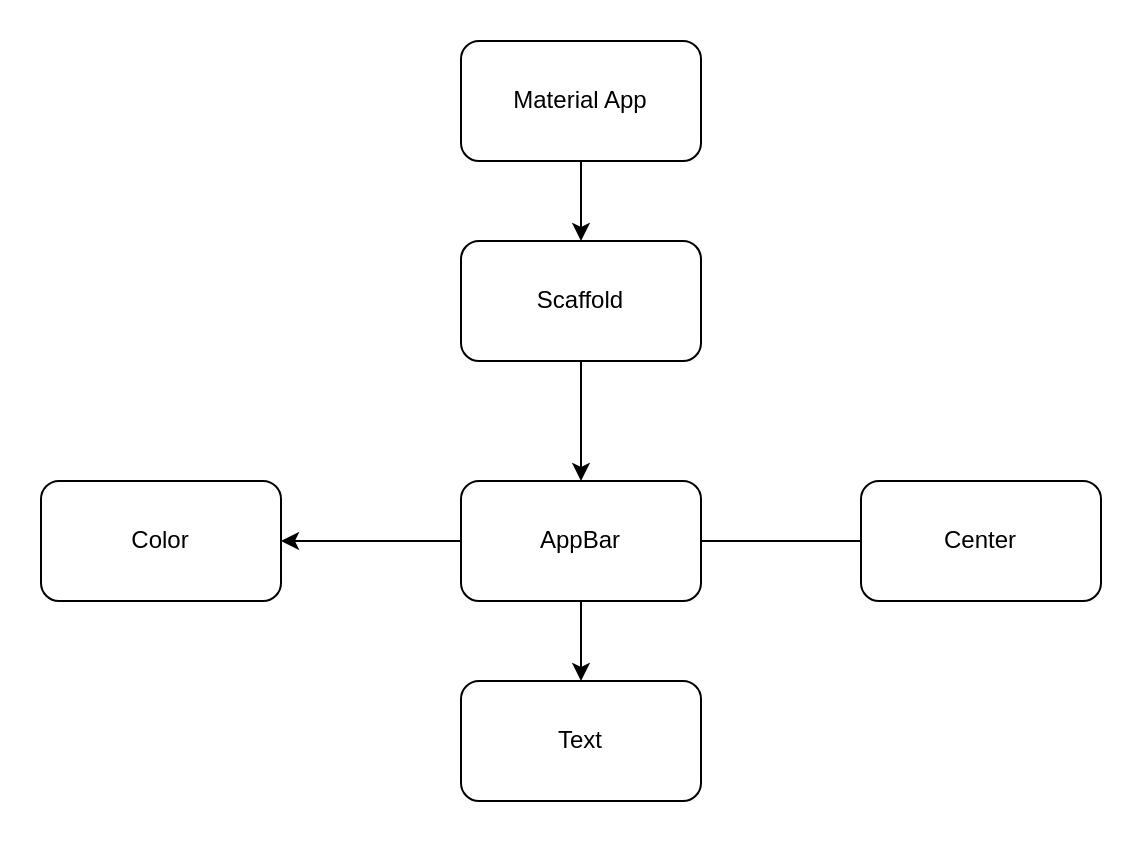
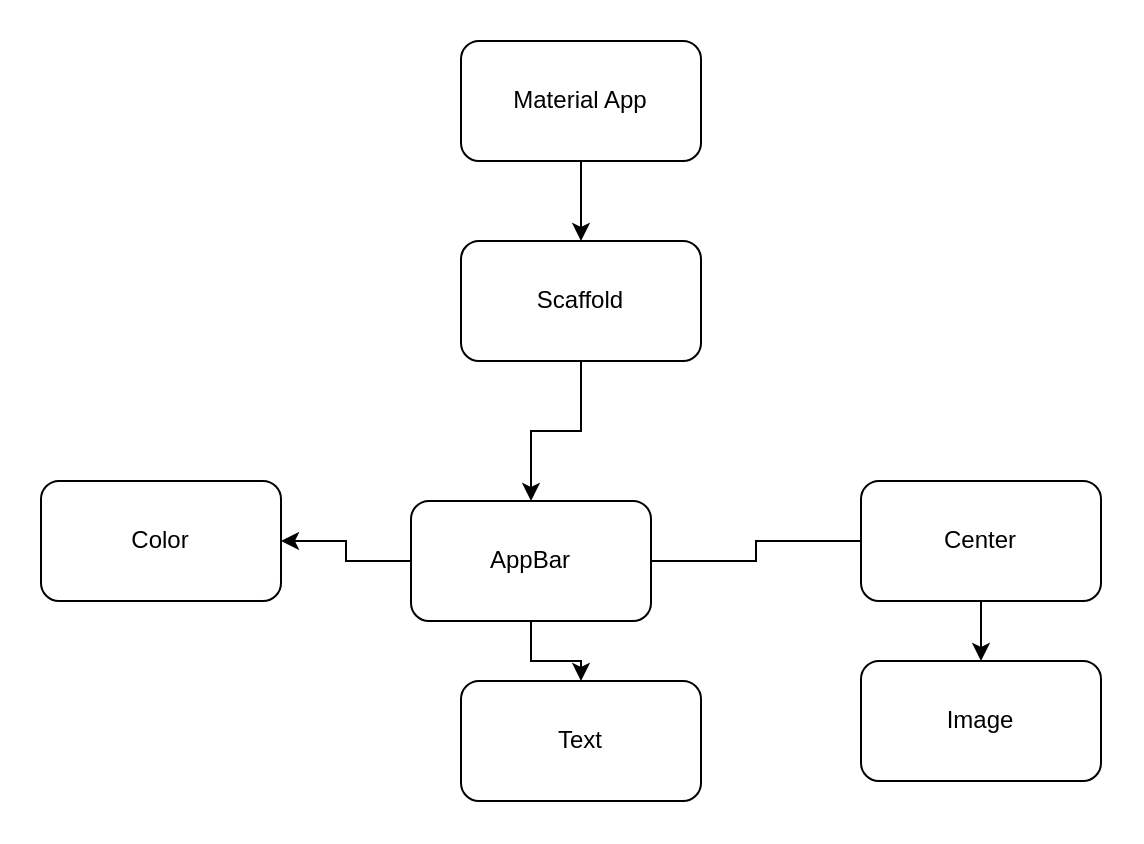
node "AppBar": moved (581, 541) -> (531, 561)
edge "Center" -> "Image": added
node "Image": added
